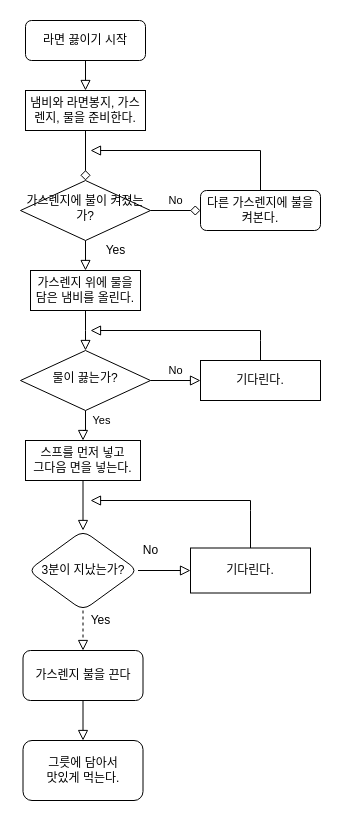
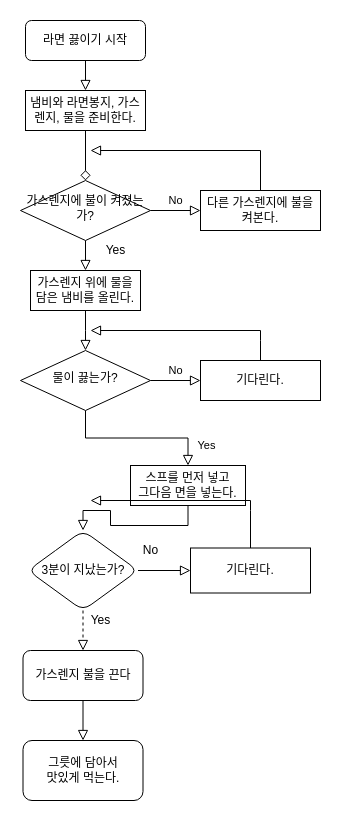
edge "가스렌지에 불이 켜졌는가?" -> "다른 가스렌지에 불을 켜본다.": arrowhead diamond -> block
node "다른 가스렌지에 불을 켜본다.": shape rounded rectangle -> rectangle
node "스프를 먼저 넣고 그다음 면을 넣는다.": moved (83, 461) -> (188, 486)
